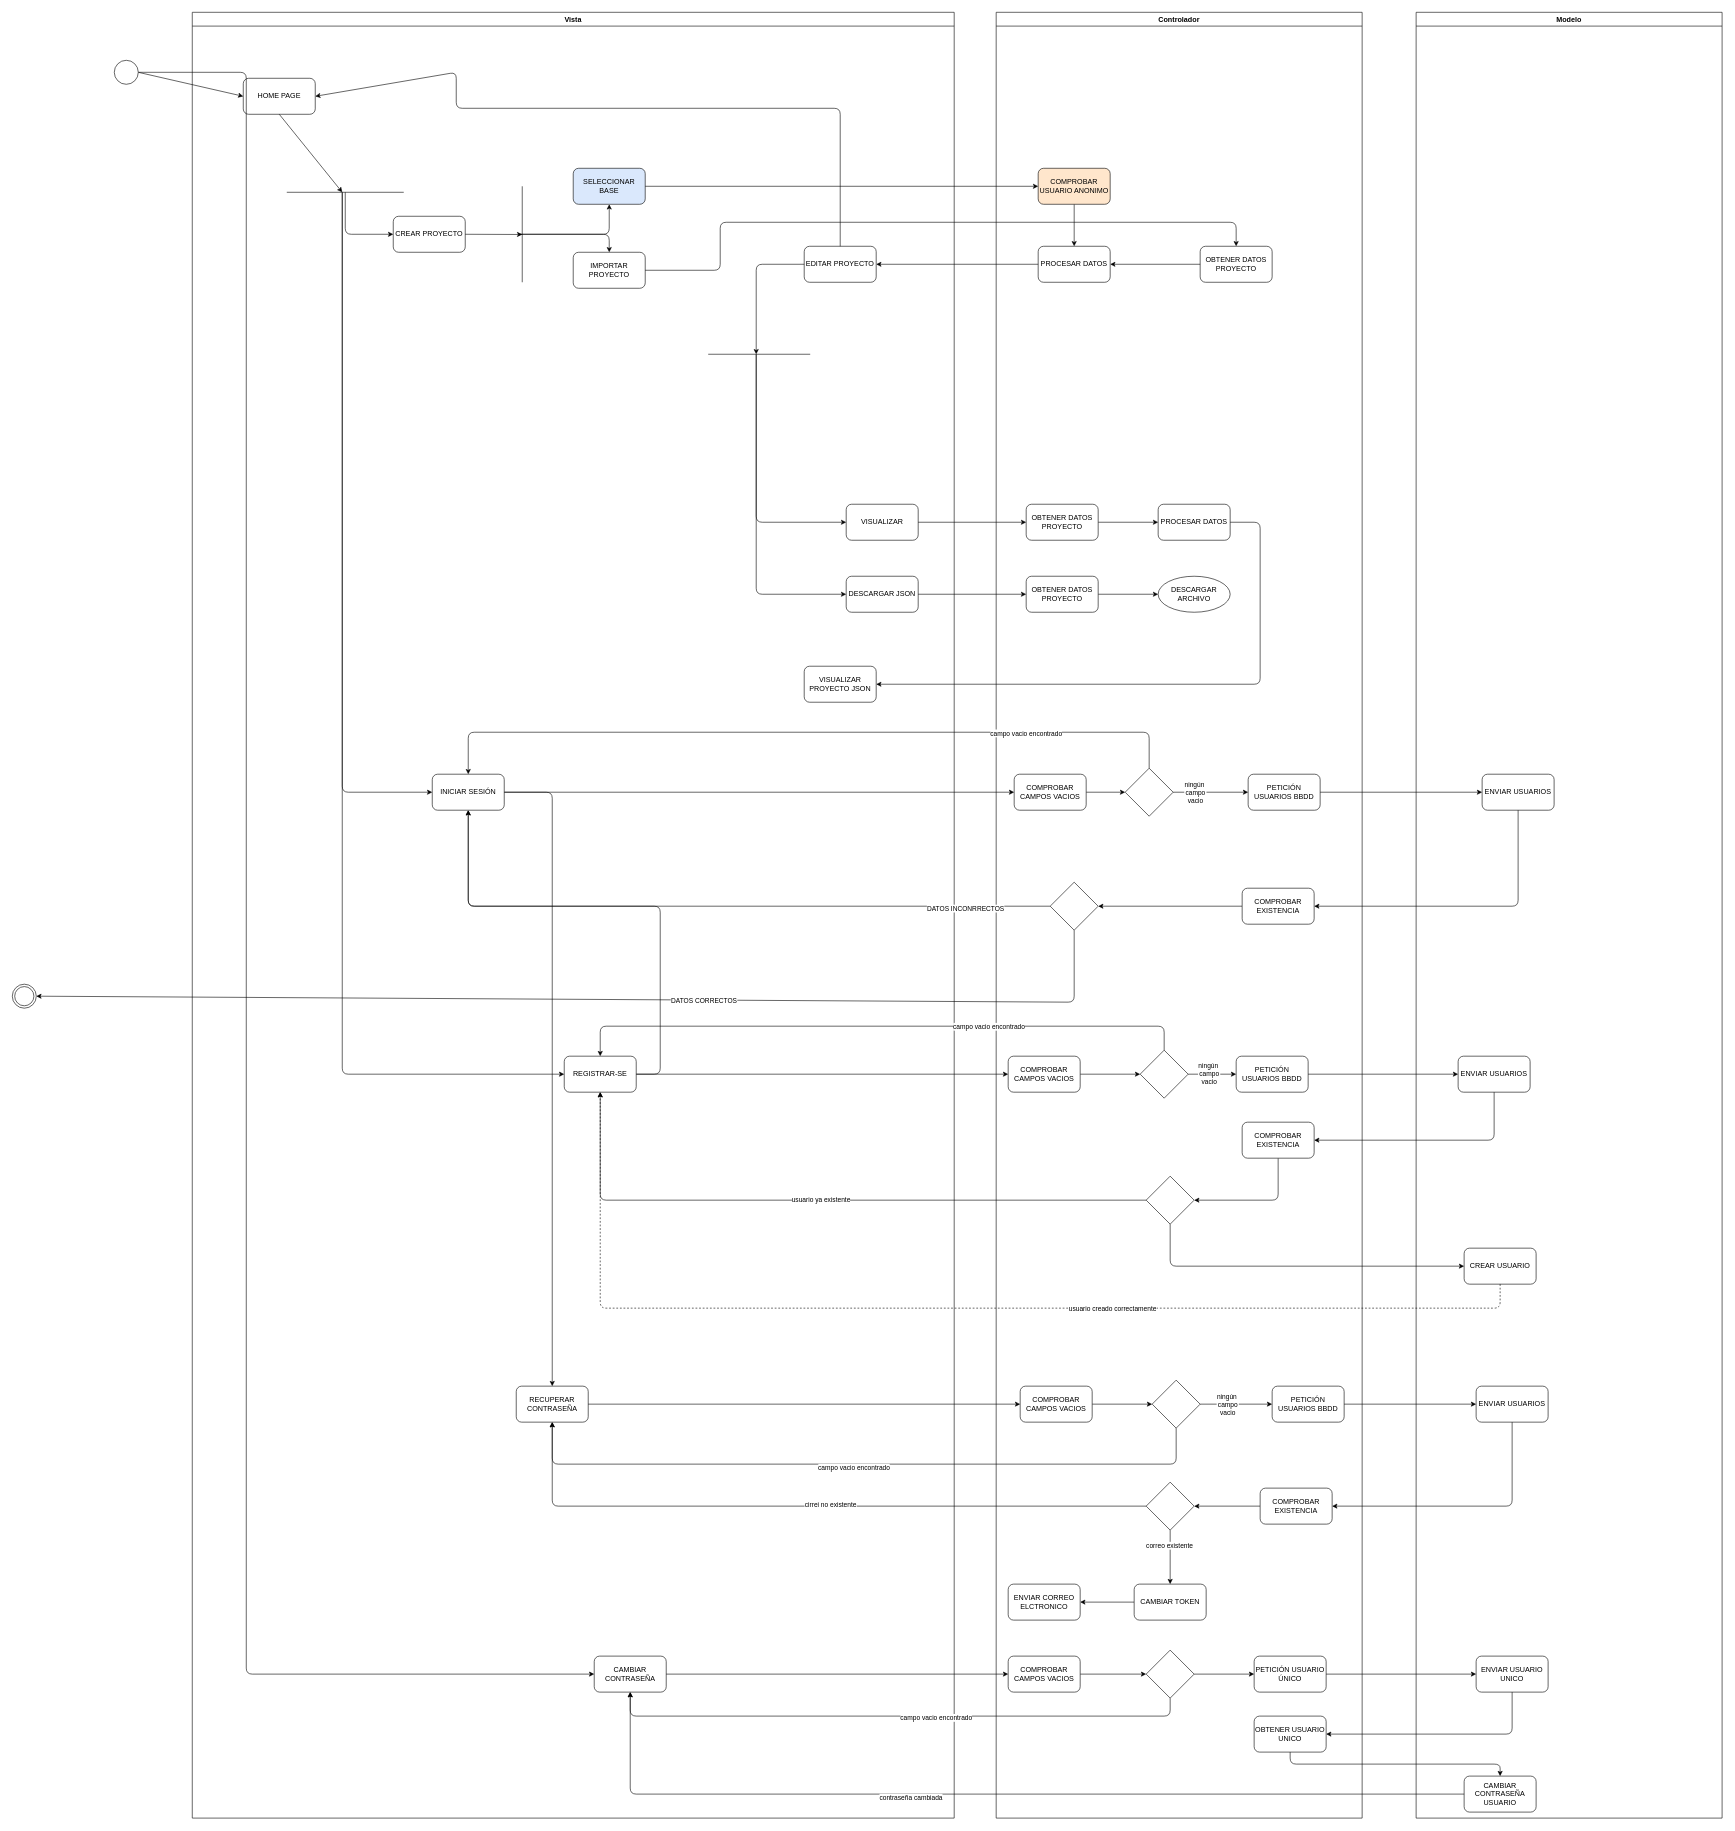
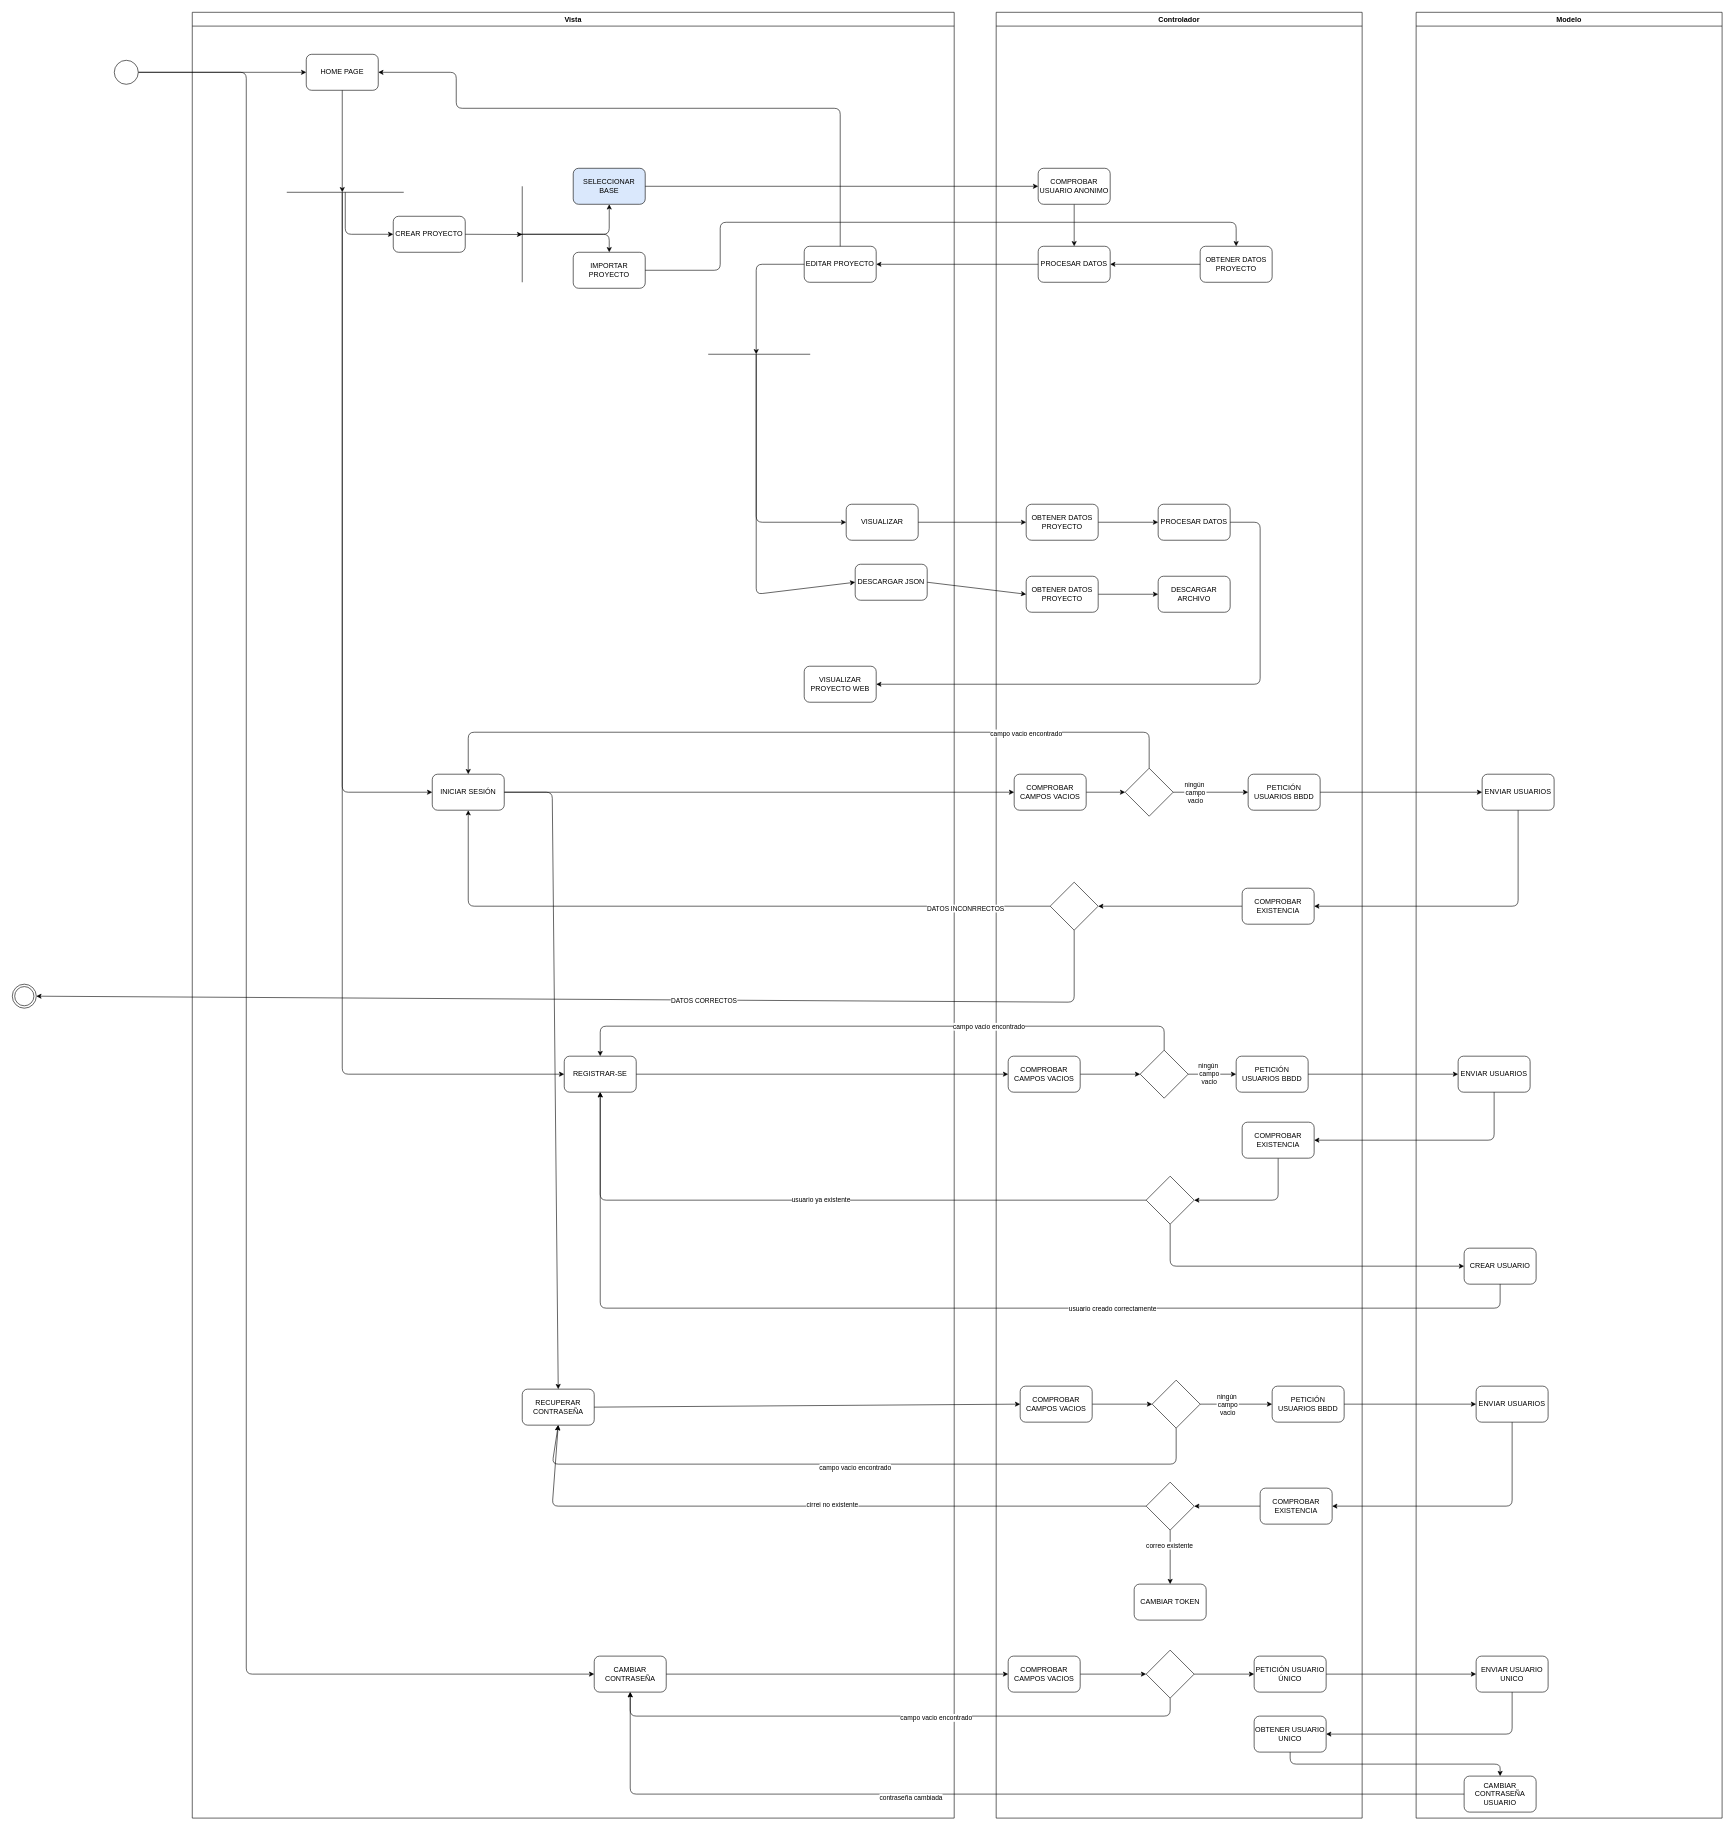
node "HOME PAGE": moved (279, 96) -> (342, 72)
node "COMPROBAR USUARIO ANONIMO": fillcolor #ffe6cc -> #ffffff
node "DESCARGAR JSON": moved (882, 594) -> (891, 582)
node "DESCARGAR ARCHIVO": shape ellipse -> rounded rectangle
node "VISUALIZAR PROYECTO JSON": label "VISUALIZAR PROYECTO JSON" -> "VISUALIZAR PROYECTO WEB"
edge "REGISTRAR-SE" -> "INICIAR SESIÓN": removed
edge "CREAR USUARIO" -> "REGISTRAR-SE": style dashed -> solid
node "RECUPERAR CONTRASEÑA": moved (552, 1404) -> (558, 1407)
node "ENVIAR CORREO ELCTRONICO": removed
edge "CAMBIAR TOKEN" -> "ENVIAR CORREO ELCTRONICO": removed
